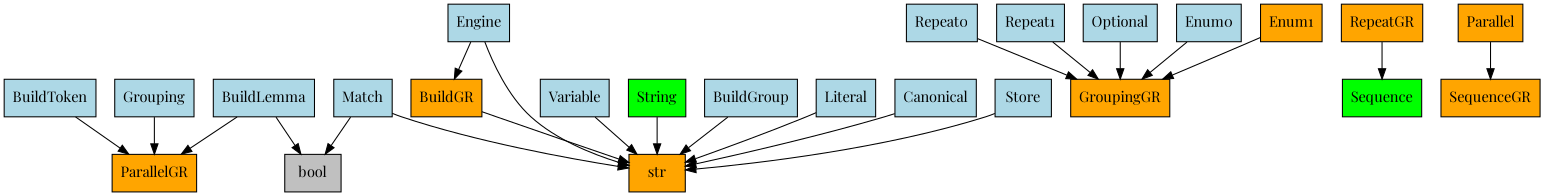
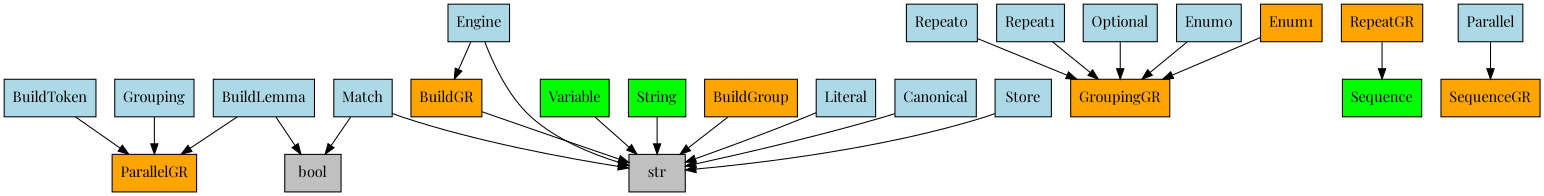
node "Parallel": fillcolor orange -> lightblue
node "Variable": fillcolor lightblue -> lime
node "BuildGroup": fillcolor lightblue -> orange
node "str": fillcolor orange -> gray
